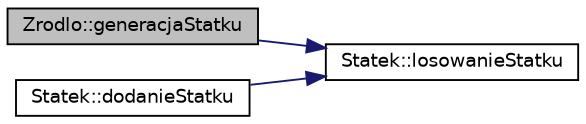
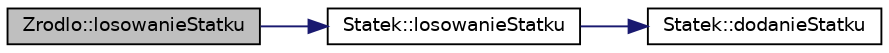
node "Zrodlo::generacjaStatku": label "Zrodlo::generacjaStatku" -> "Zrodlo::losowanieStatku"
edge "Statek::dodanieStatku" -> "Statek::losowanieStatku": reversed
